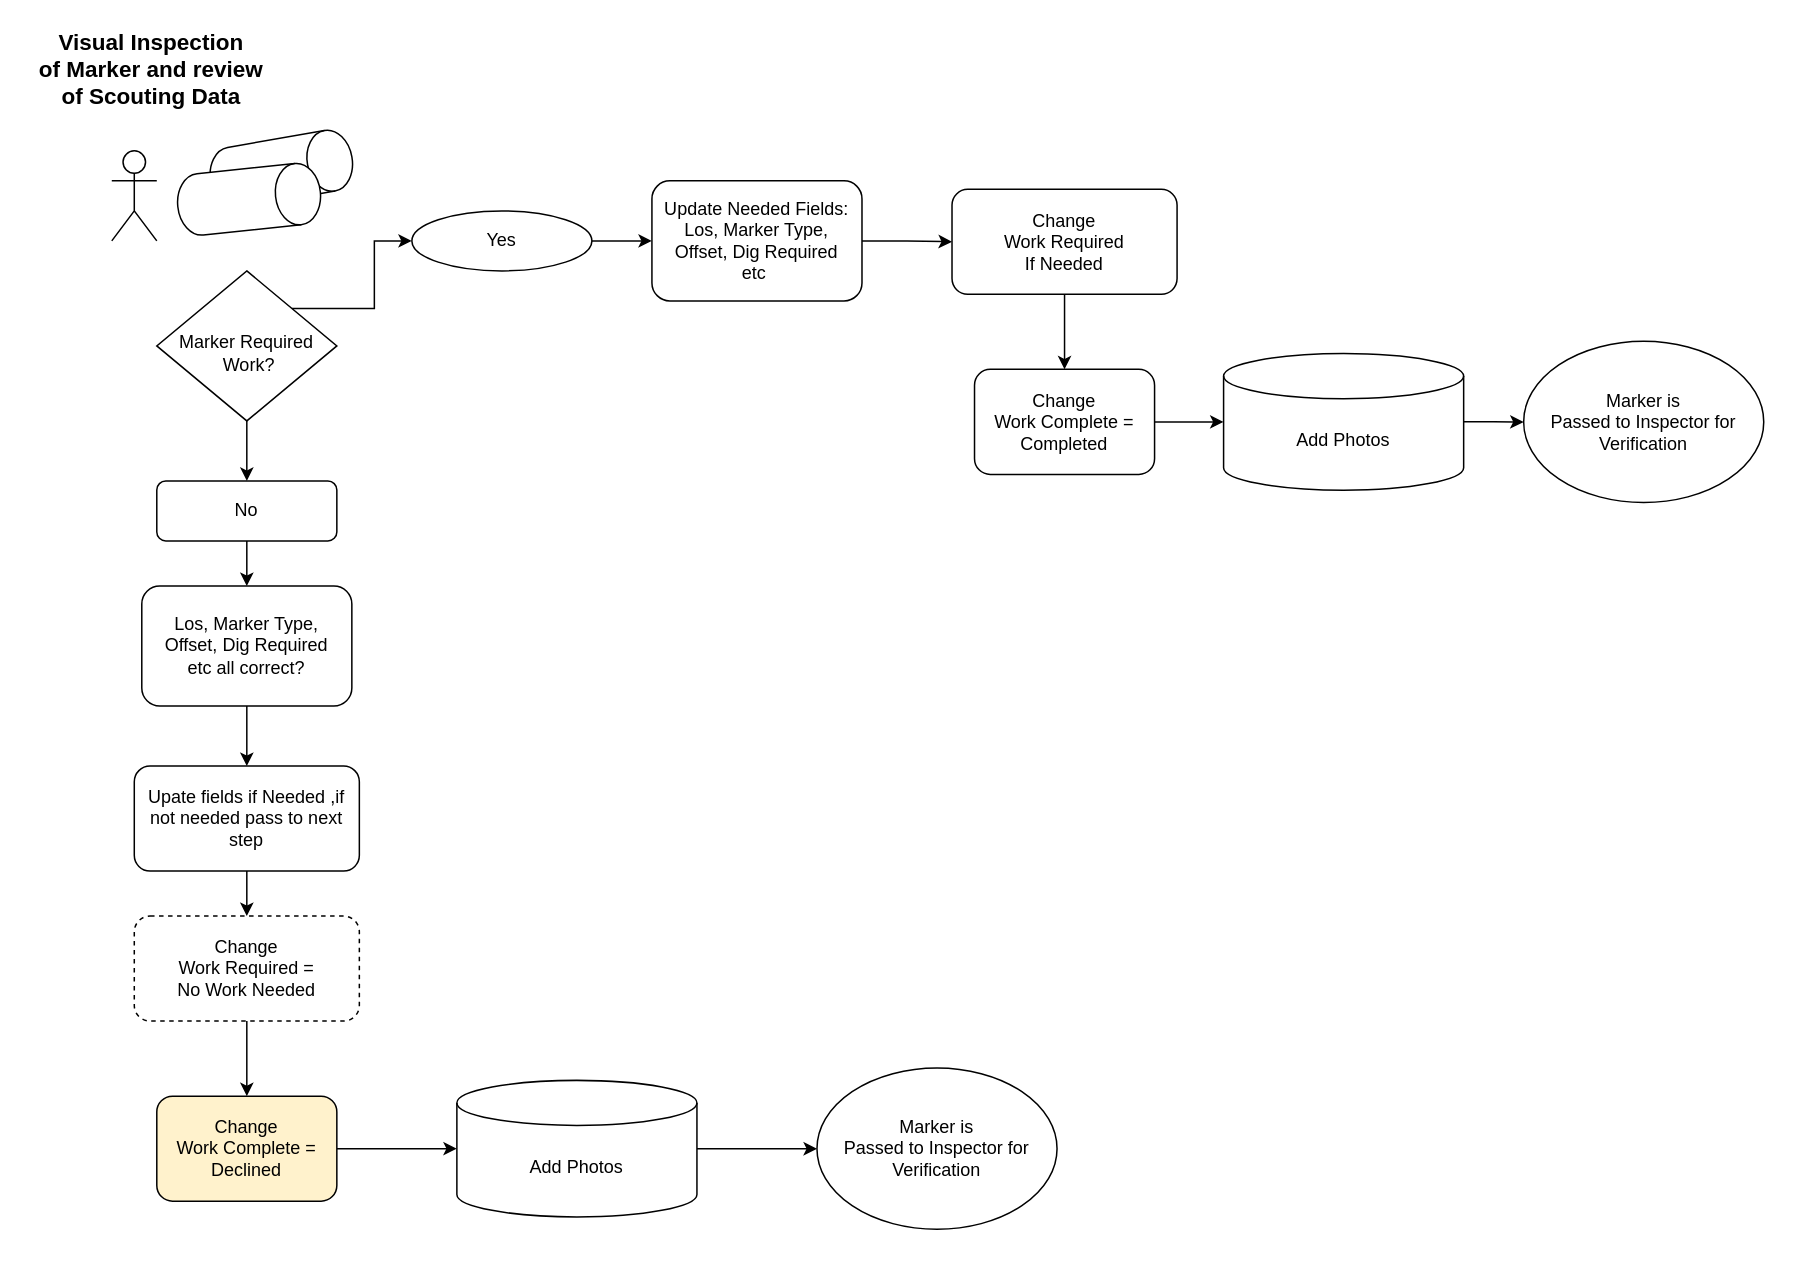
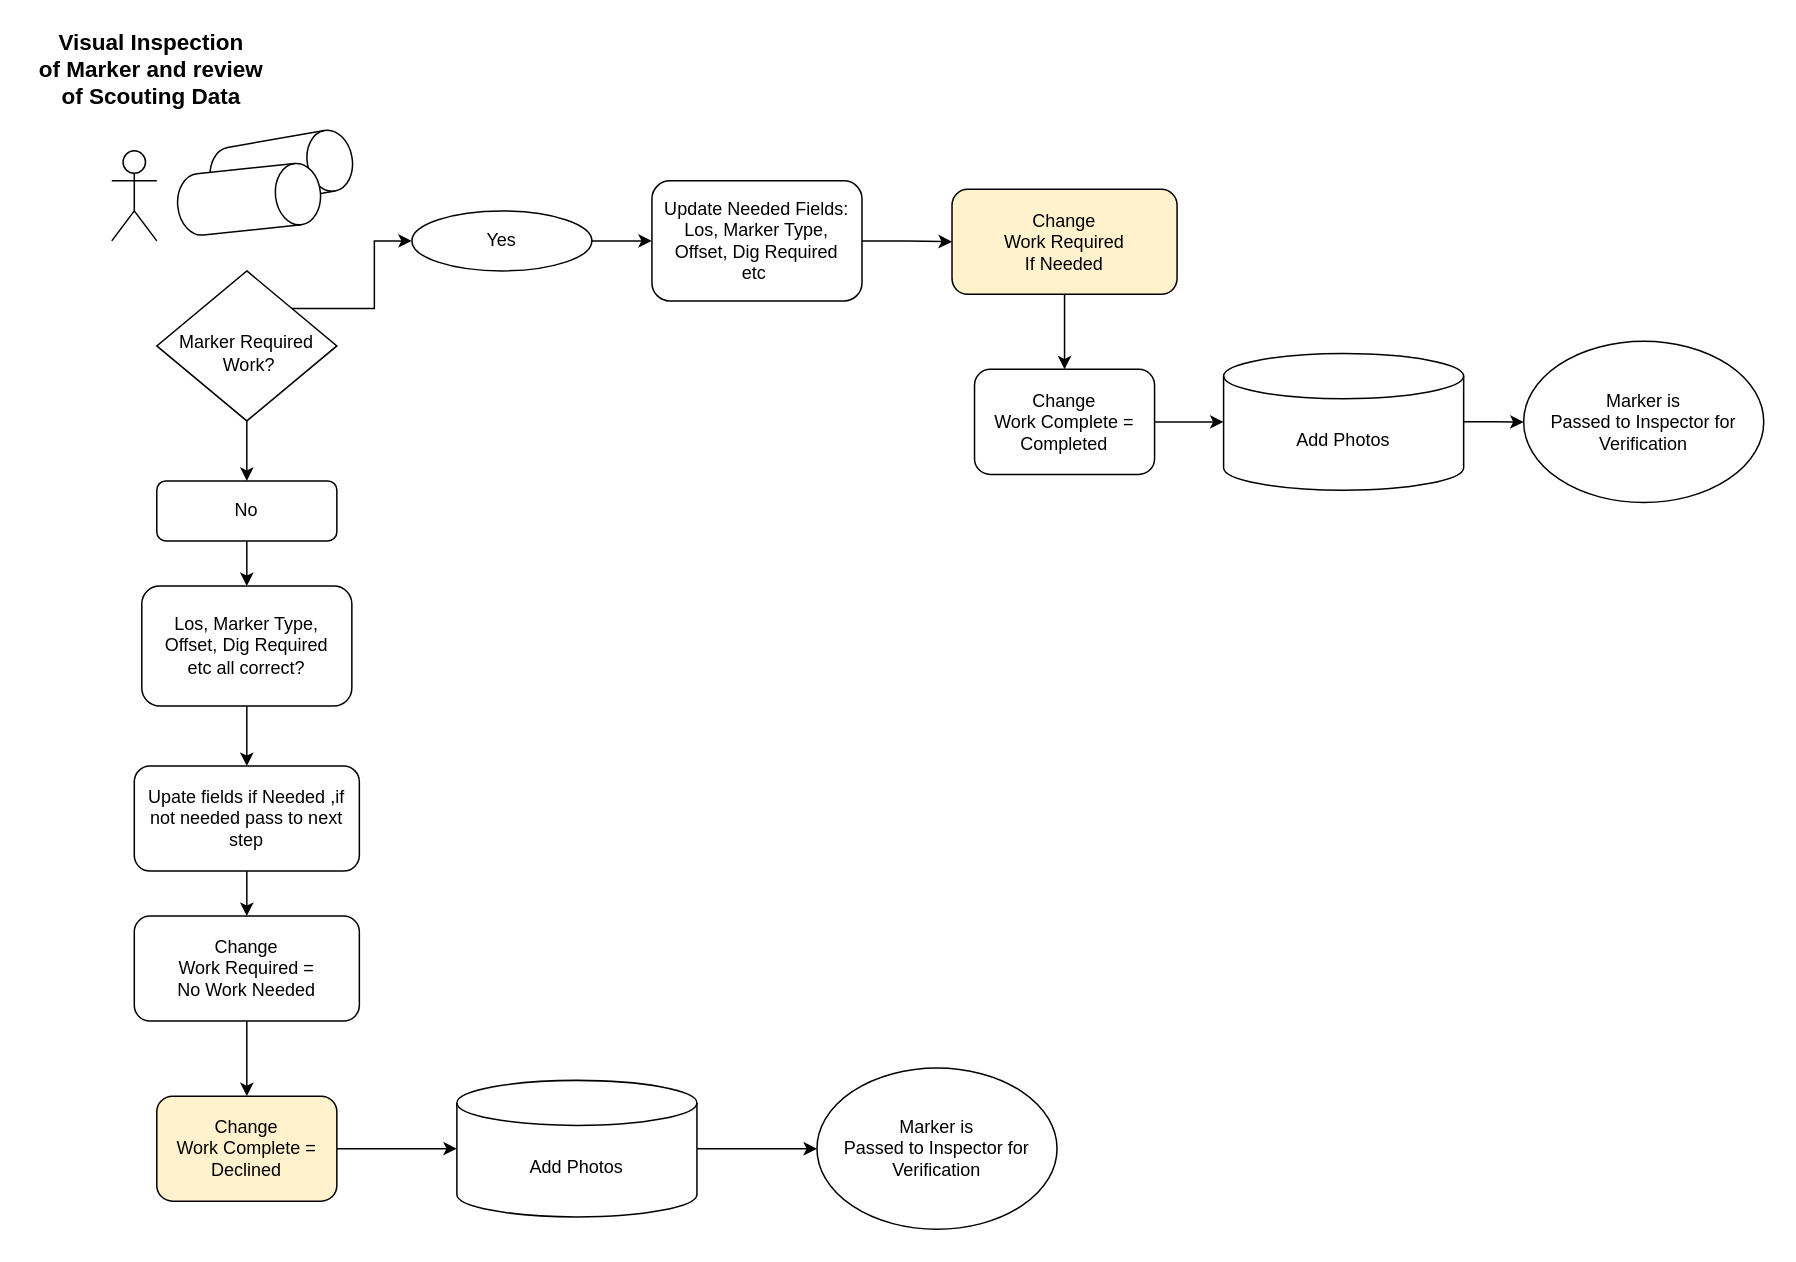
node "Change Work Required If Needed": fillcolor #ffffff -> #fff2cc
node "Change Work Required = No Work Needed": style dashed -> solid
